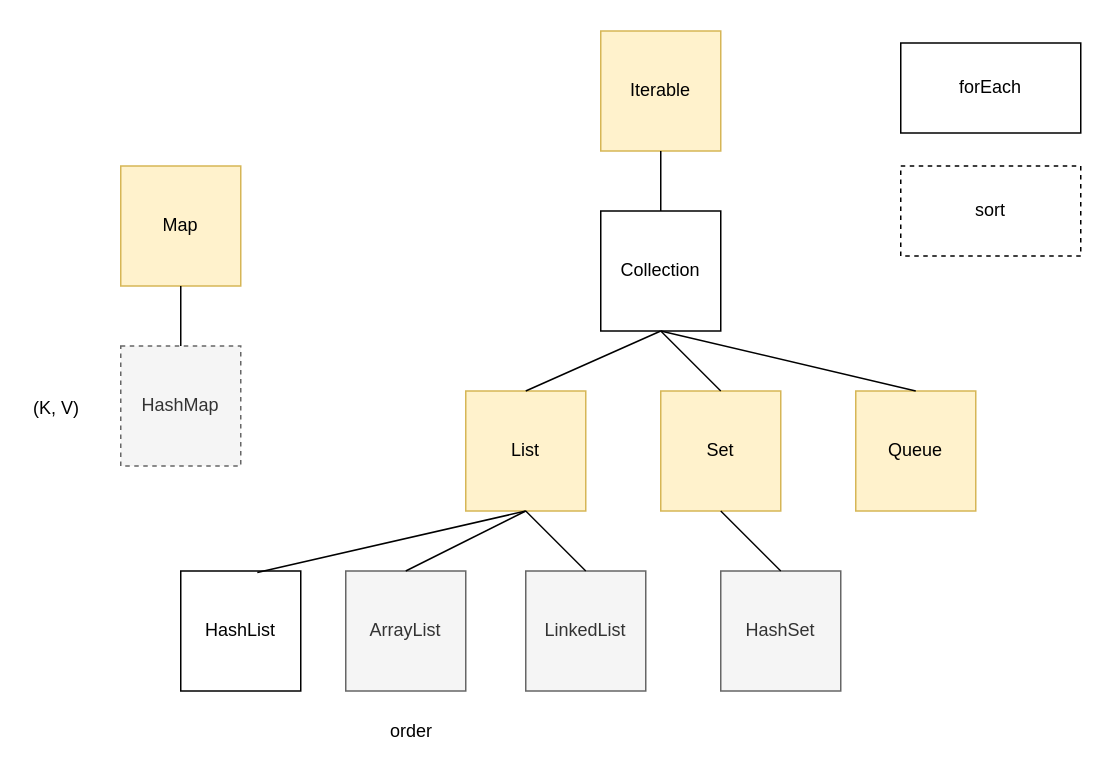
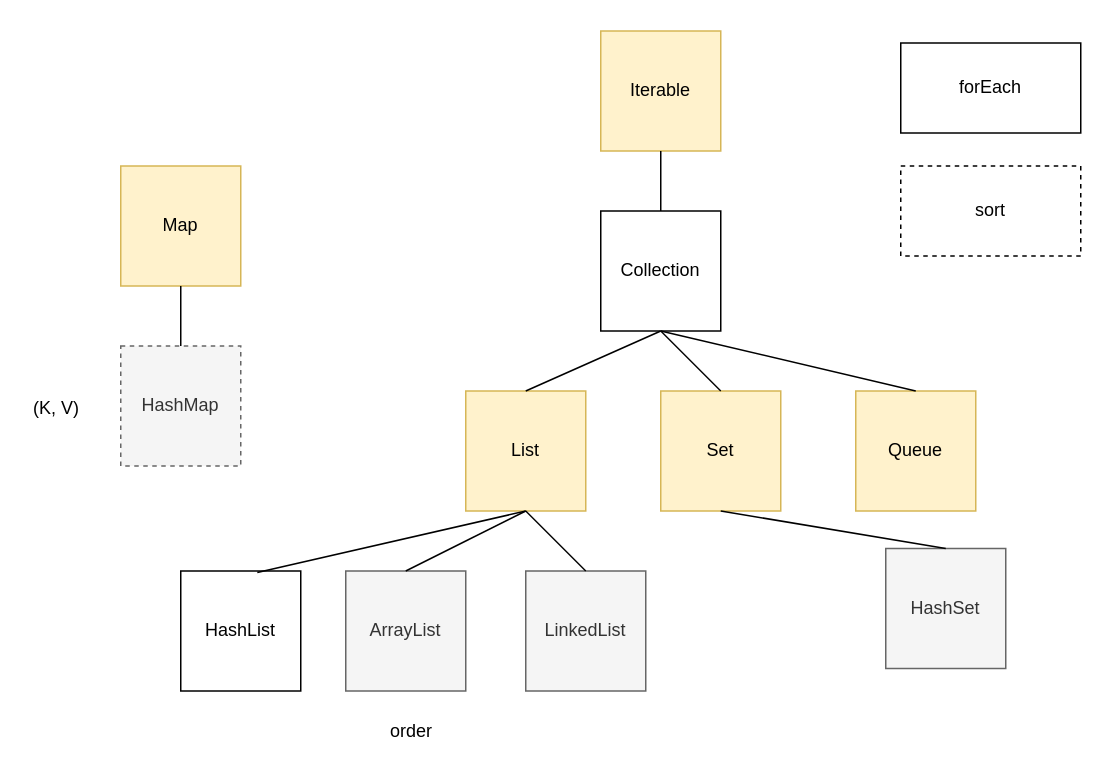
node "HashSet": moved (781, 631) -> (946, 608)
